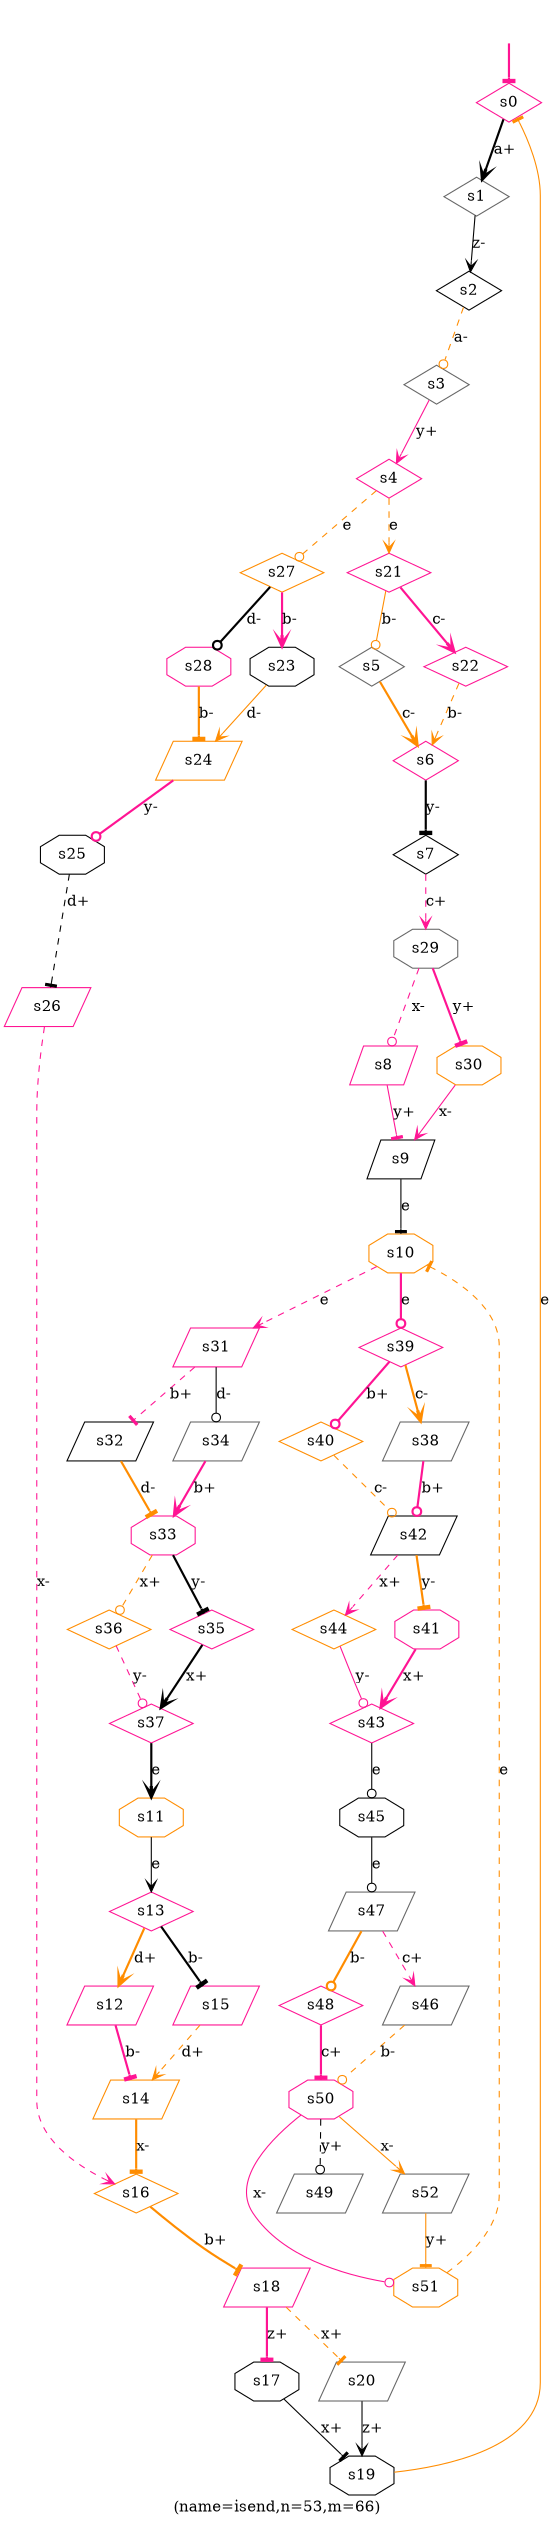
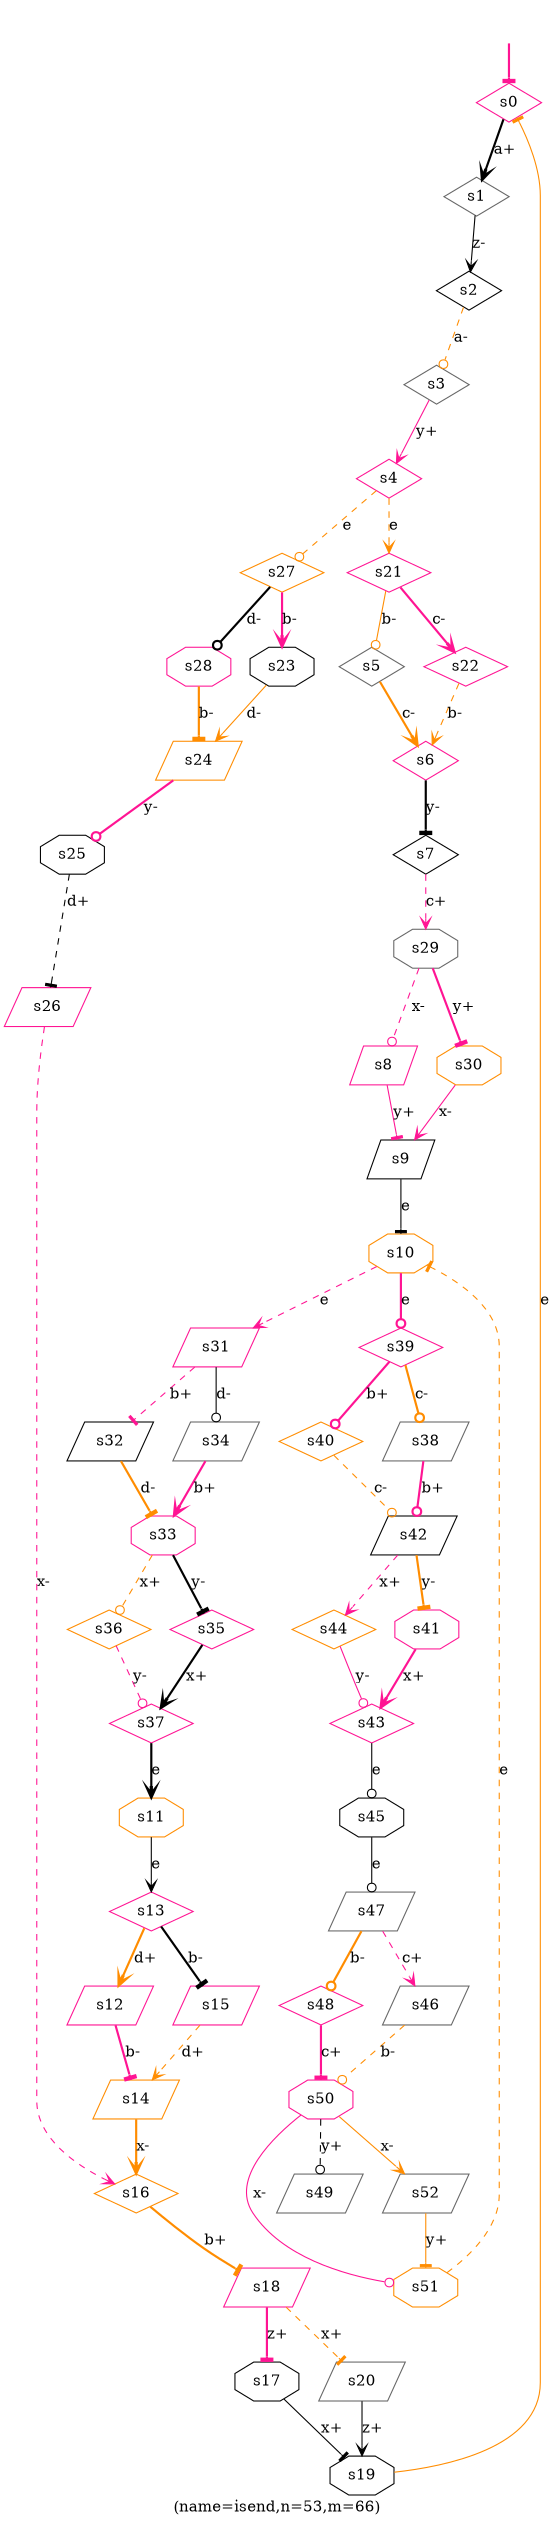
edge "s39" -> "s38": arrowhead vee -> odot
edge "s14" -> "s16": arrowhead tee -> vee
